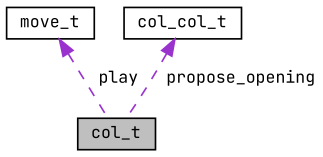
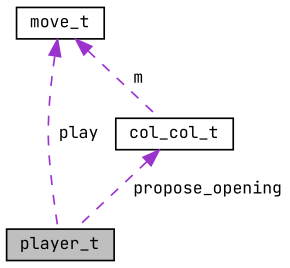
edge "col_col_t" -> "move_t": added, label "m"
node "col_t": label "col_t" -> "player_t"
